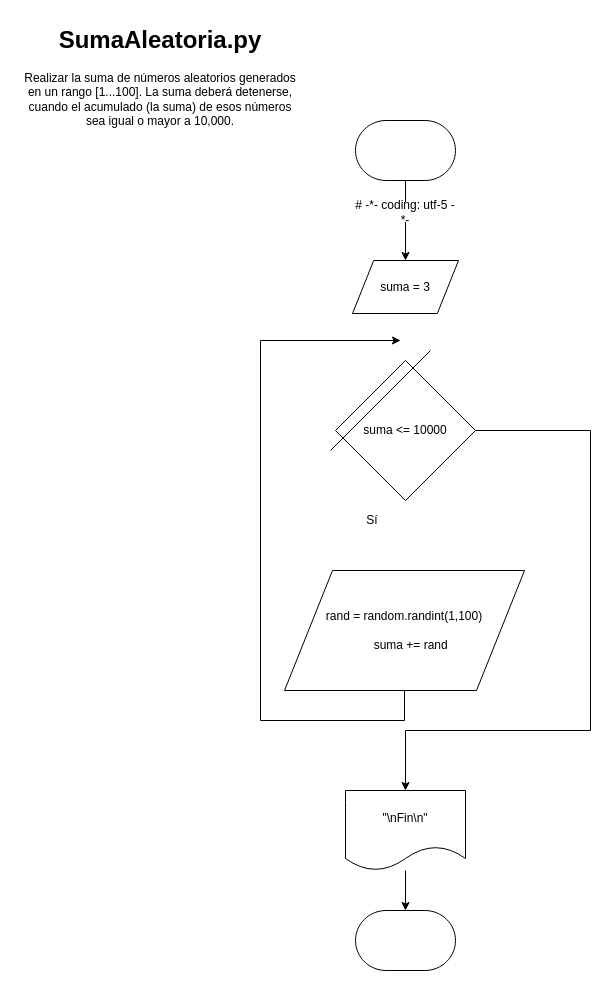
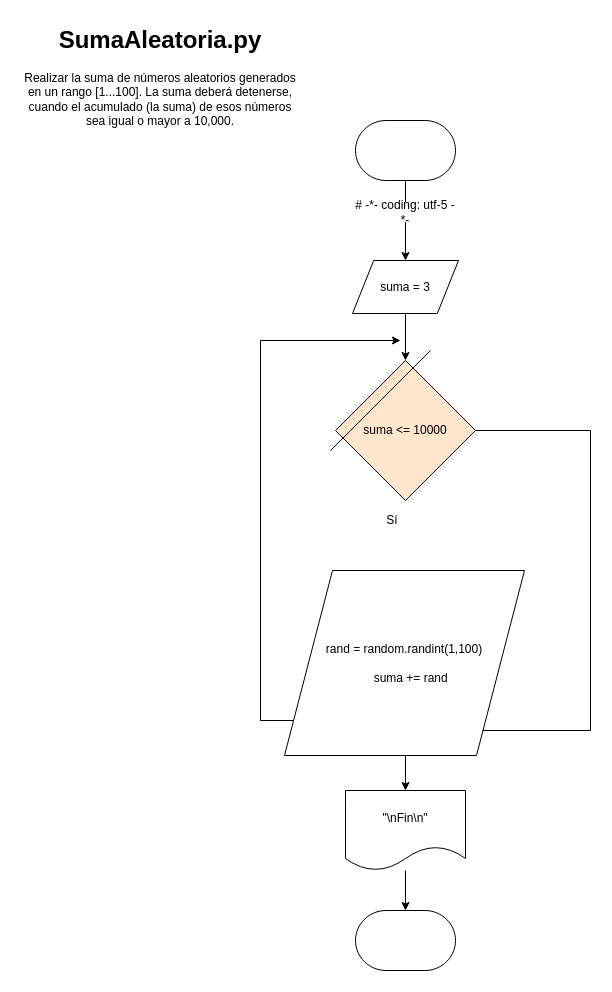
edge "suma = 3" -> "suma <= 10000": added
node "suma <= 10000": fillcolor #ffffff -> #ffe6cc
node "Sí": moved (373, 521) -> (393, 521)
node "rand = random.randint(1,100) suma += rand": size 240x120 -> 240x185
